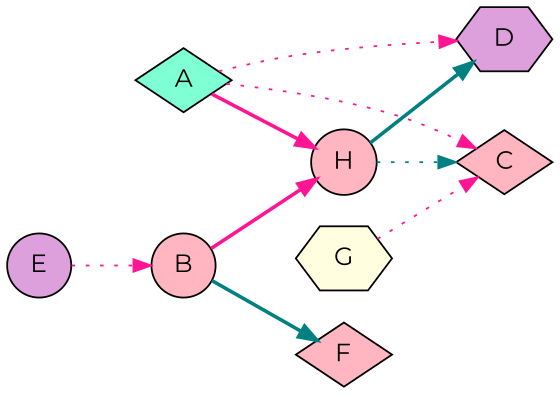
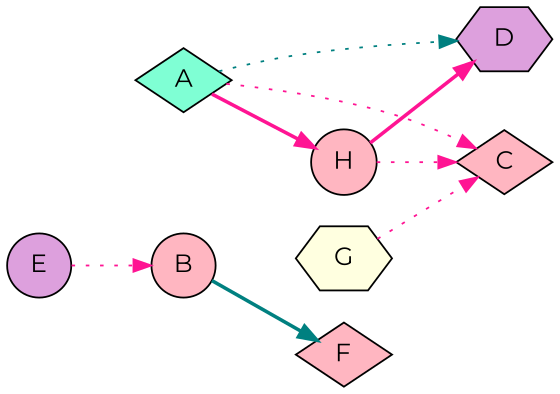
edge "A" -> "D": color deeppink -> teal
edge "H" -> "D": color teal -> deeppink
edge "H" -> "C": color teal -> deeppink
edge "B" -> "H": removed
